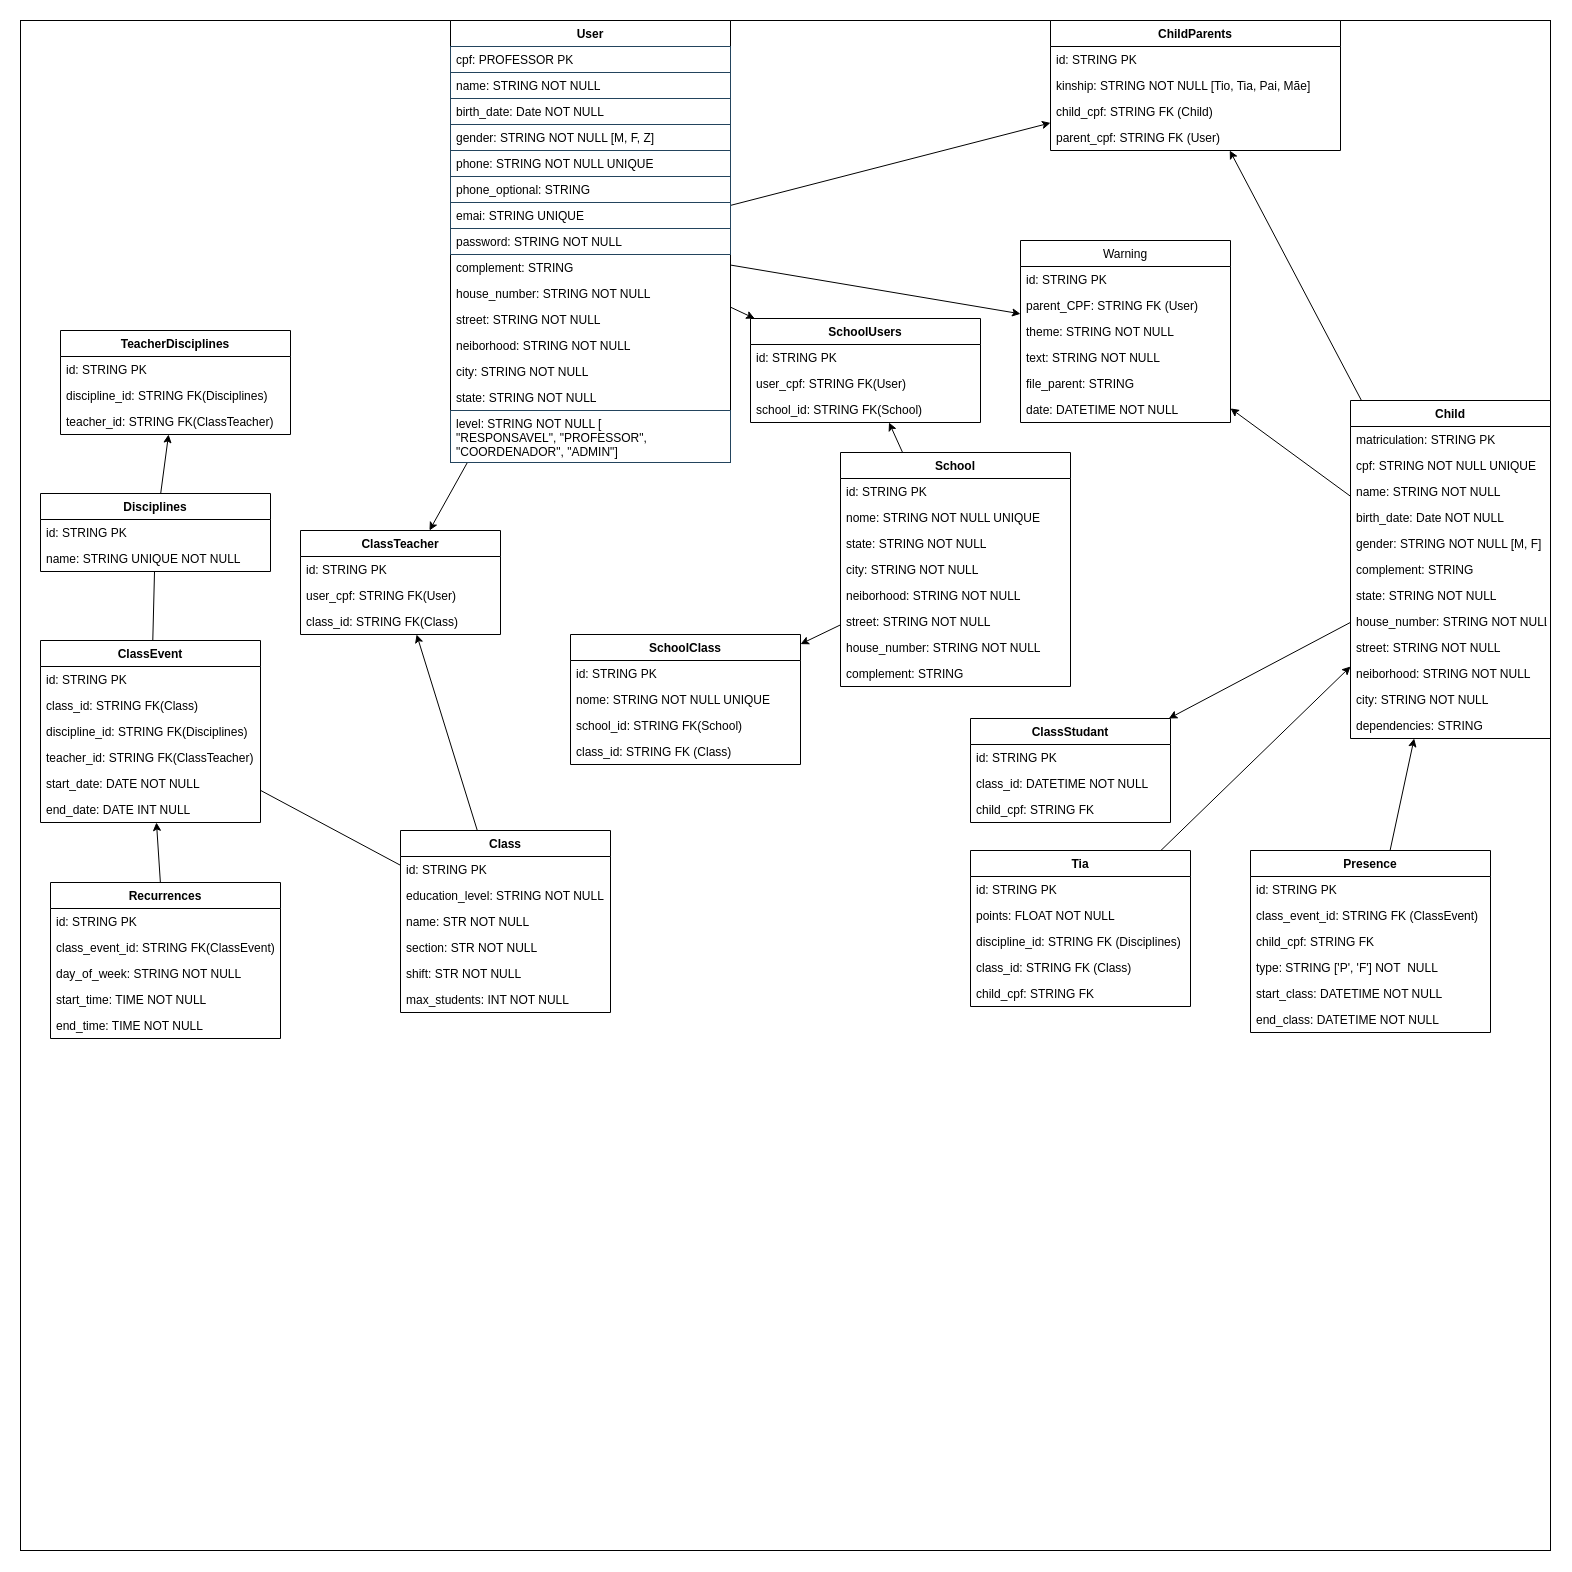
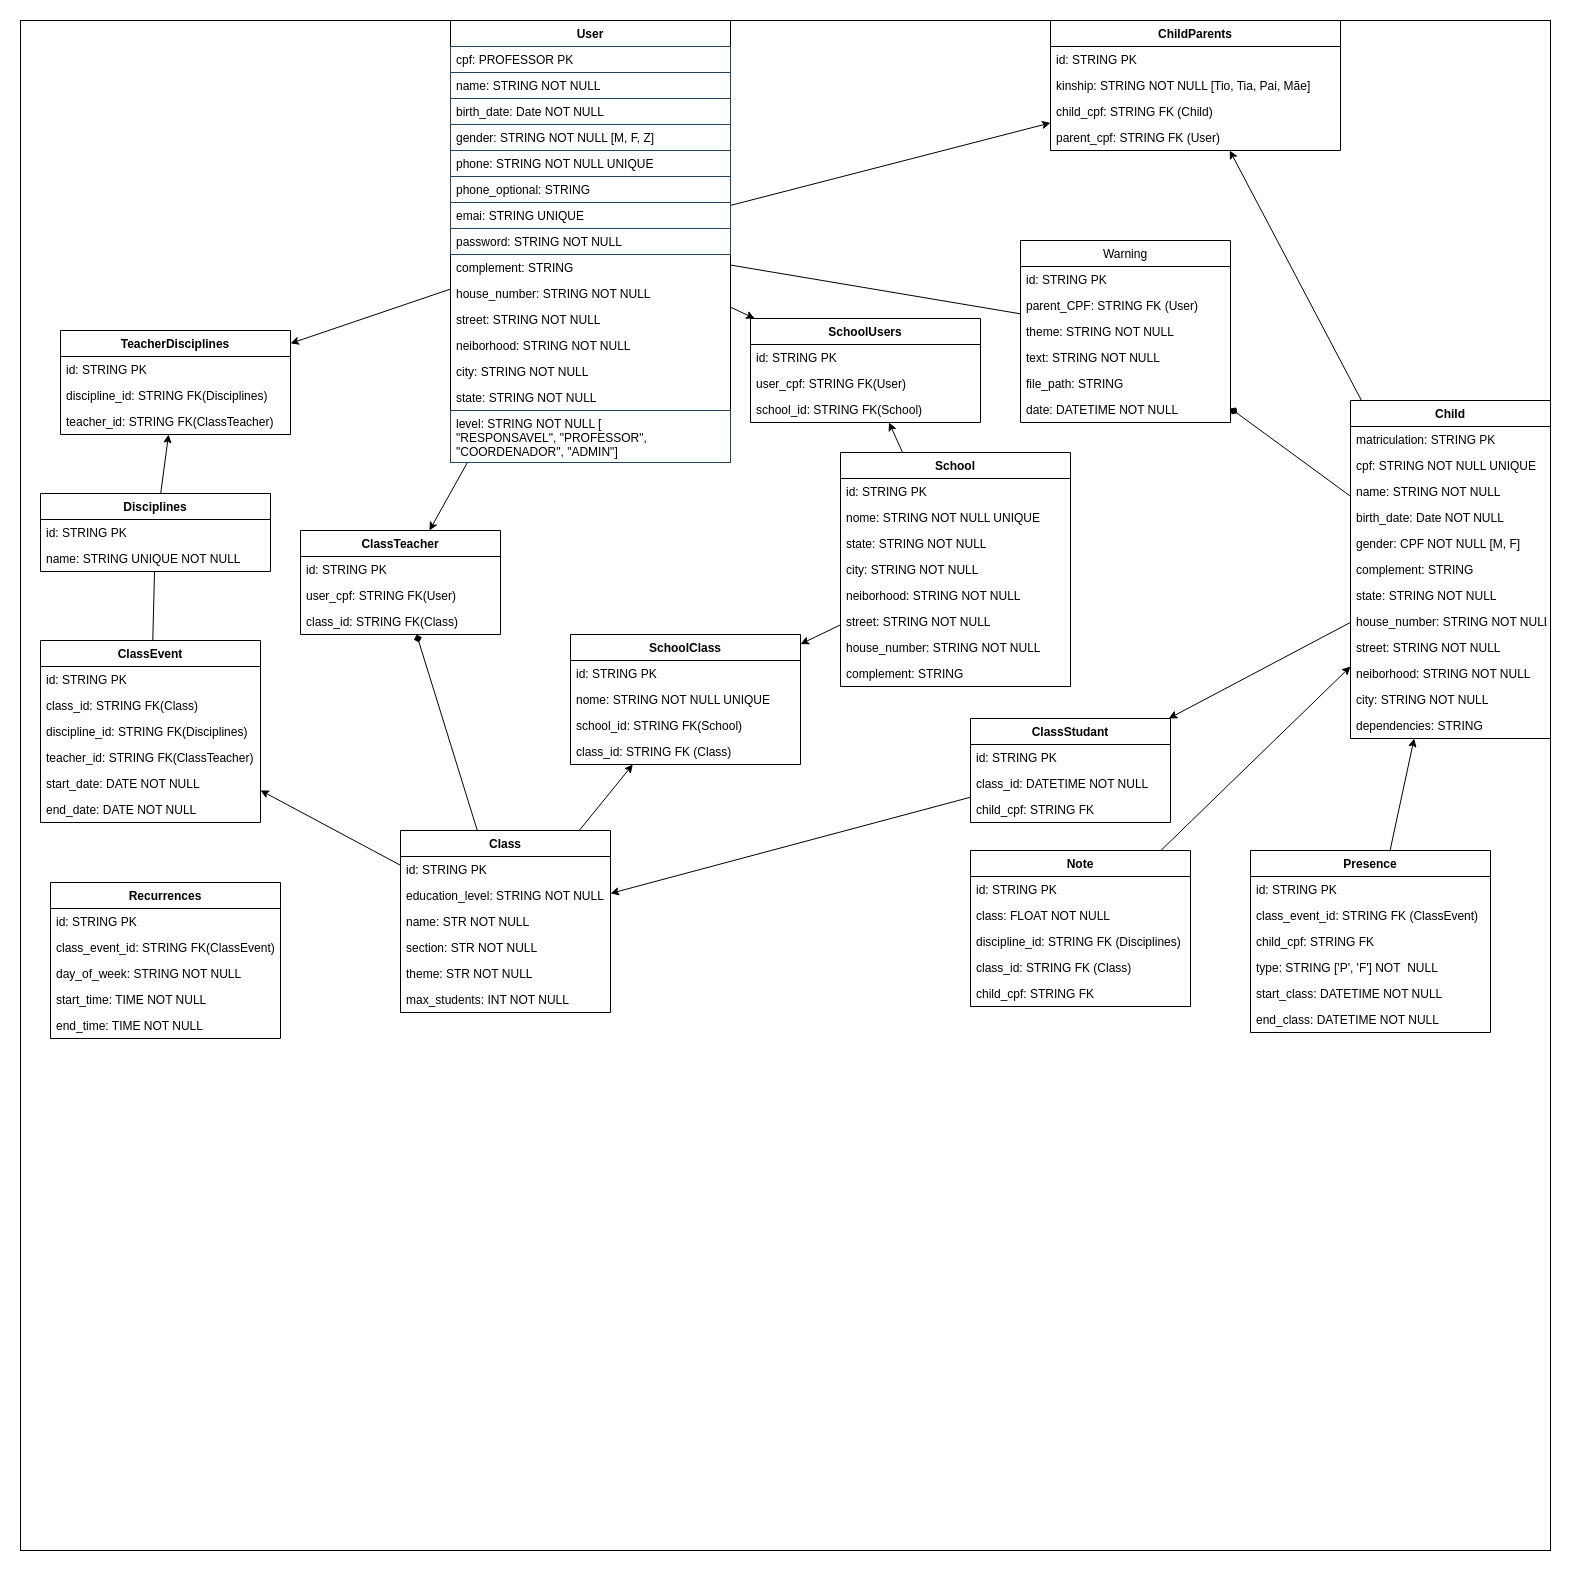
edge "User" -> "Warning": arrowhead classic -> none
edge "User" -> "TeacherDisciplines": added
node "file_parent: STRING": label "file_parent: STRING" -> "file_path: STRING"
edge "Child" -> "Warning": arrowhead classic -> diamond
node "gender: STRING NOT NULL [M, F]": label "gender: STRING NOT NULL [M, F]" -> "gender: CPF NOT NULL [M, F]"
edge "Class" -> "ClassTeacher": arrowhead classic -> diamond
edge "ClassEvent" -- "Class": arrowhead none -> classic
edge "Class" -> "SchoolClass": added
node "end_date: DATE INT NULL": label "end_date: DATE INT NULL" -> "end_date: DATE NOT NULL"
edge "ClassStudant" -> "Class": added
edge "Recurrences" -> "ClassEvent": removed
node "Tia": label "Tia" -> "Note"
node "points: FLOAT NOT NULL": label "points: FLOAT NOT NULL" -> "class: FLOAT NOT NULL"
node "shift: STR NOT NULL": label "shift: STR NOT NULL" -> "theme: STR NOT NULL"
